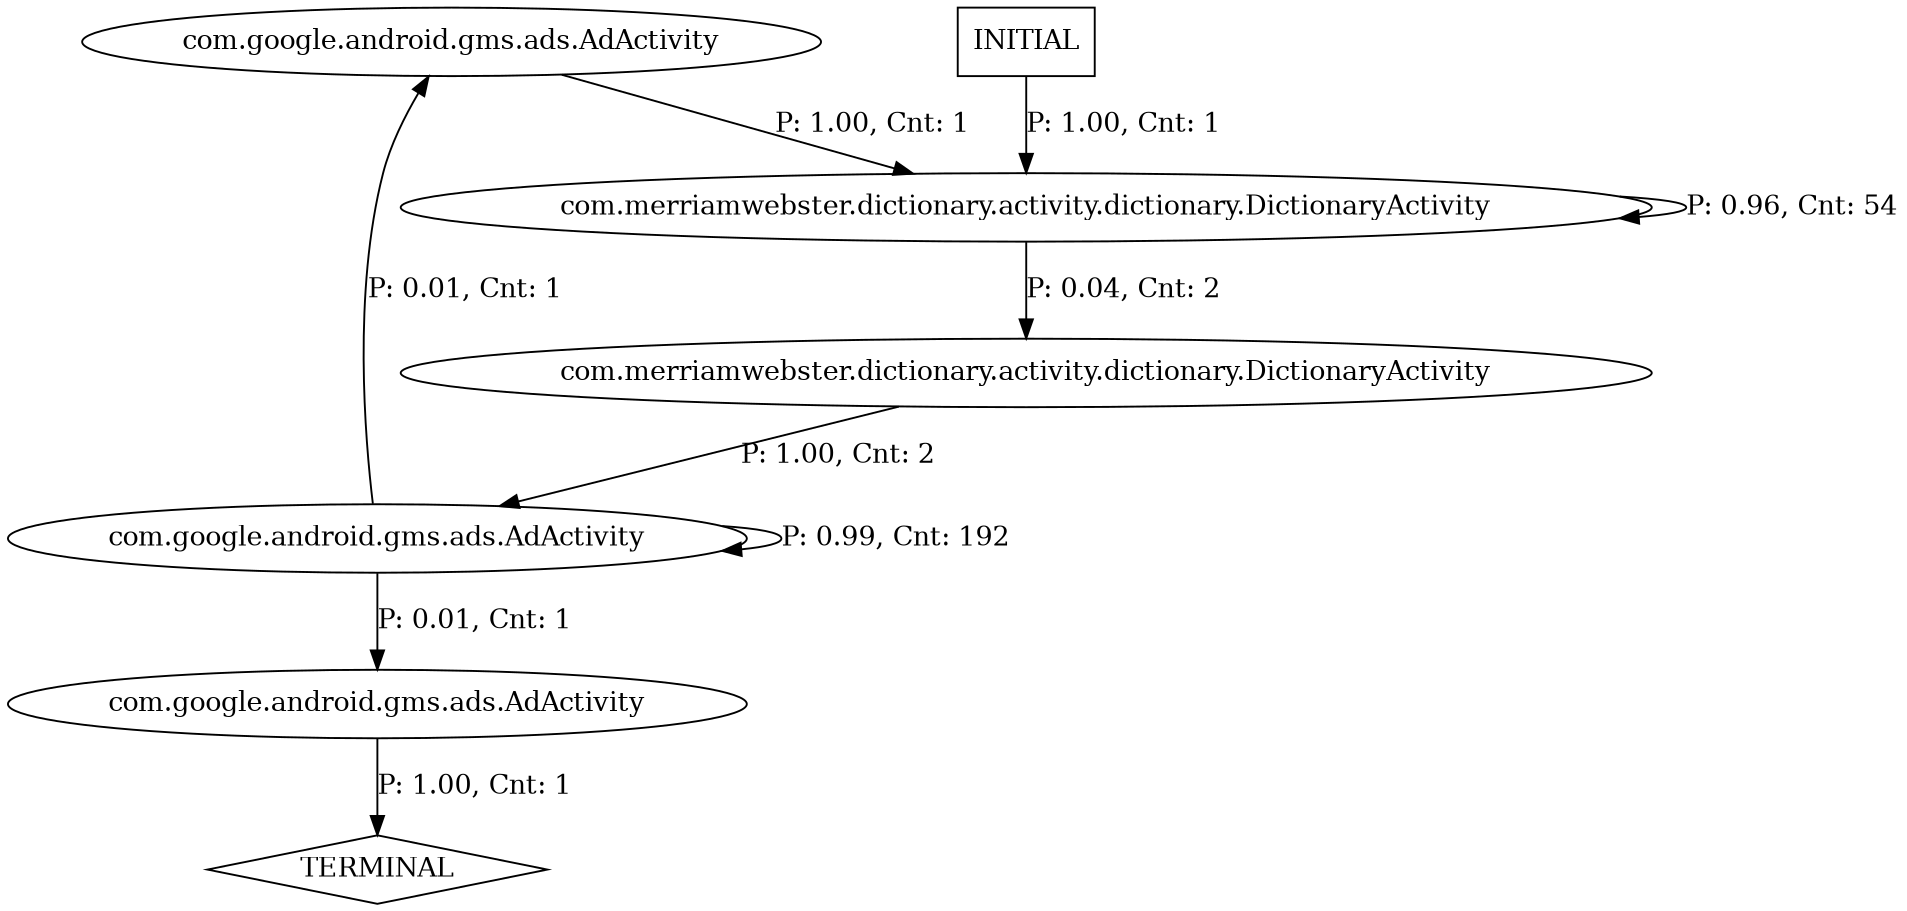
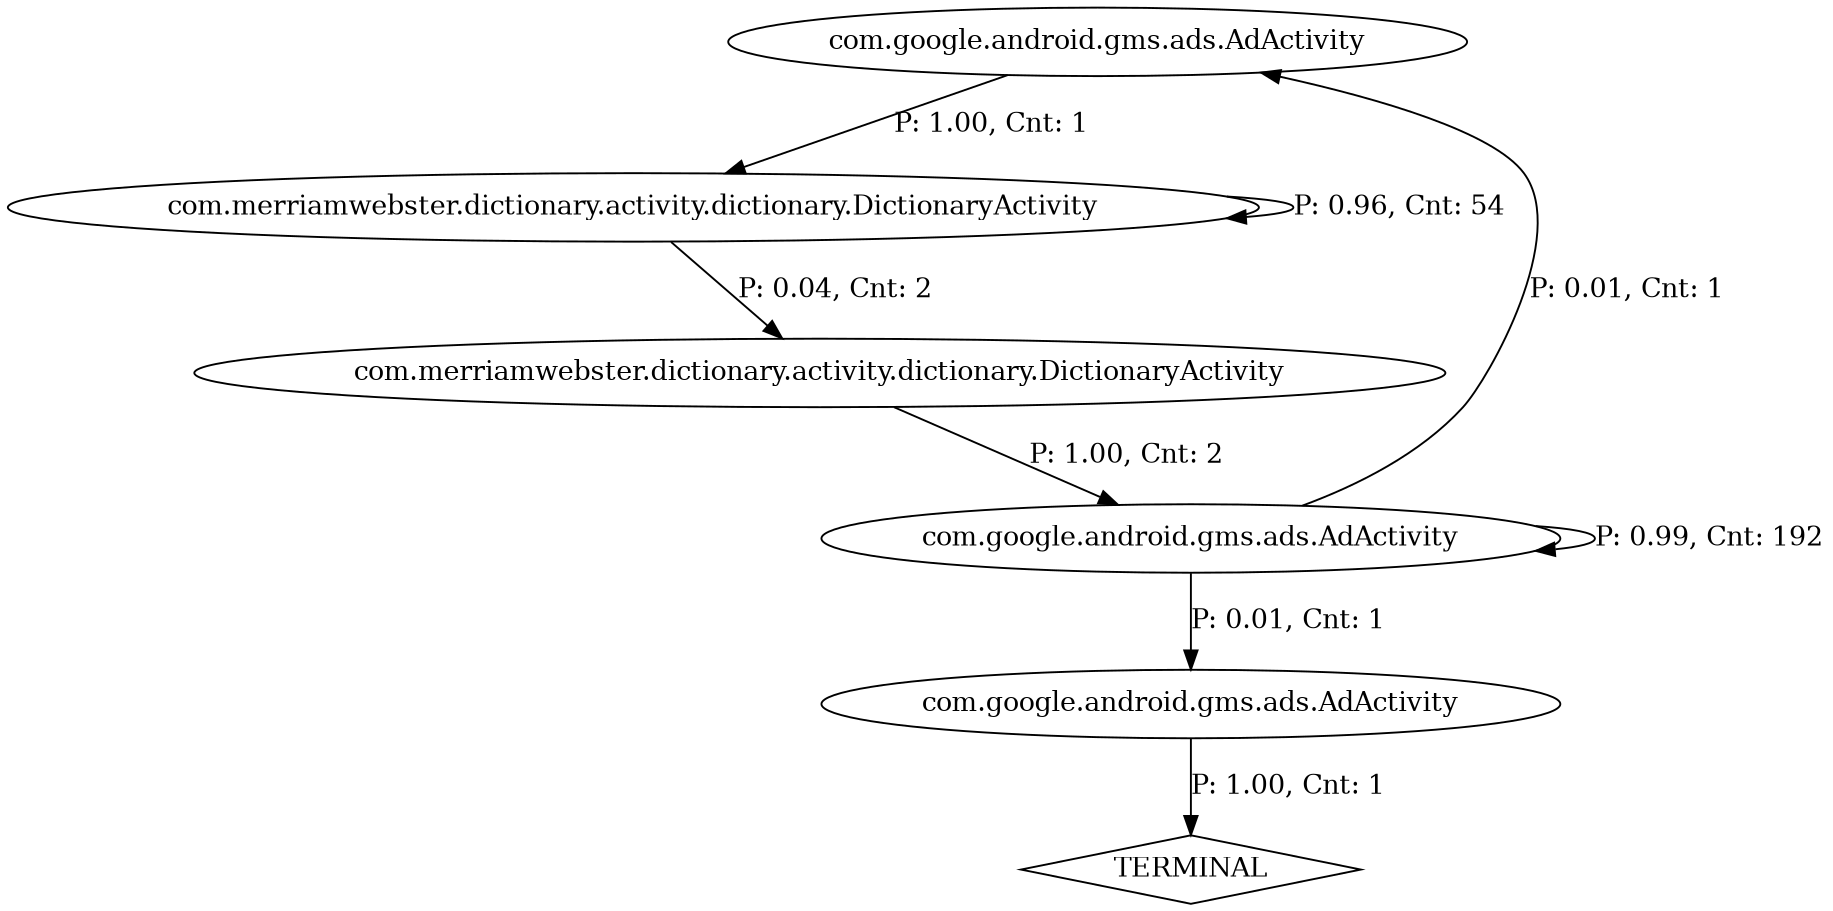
node "INITIAL": removed
